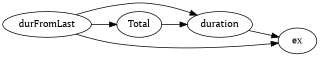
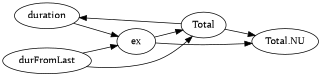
edge "durFromLast" -> "duration": removed
edge "ex" -> "Total": added
node "Total.NU": added
